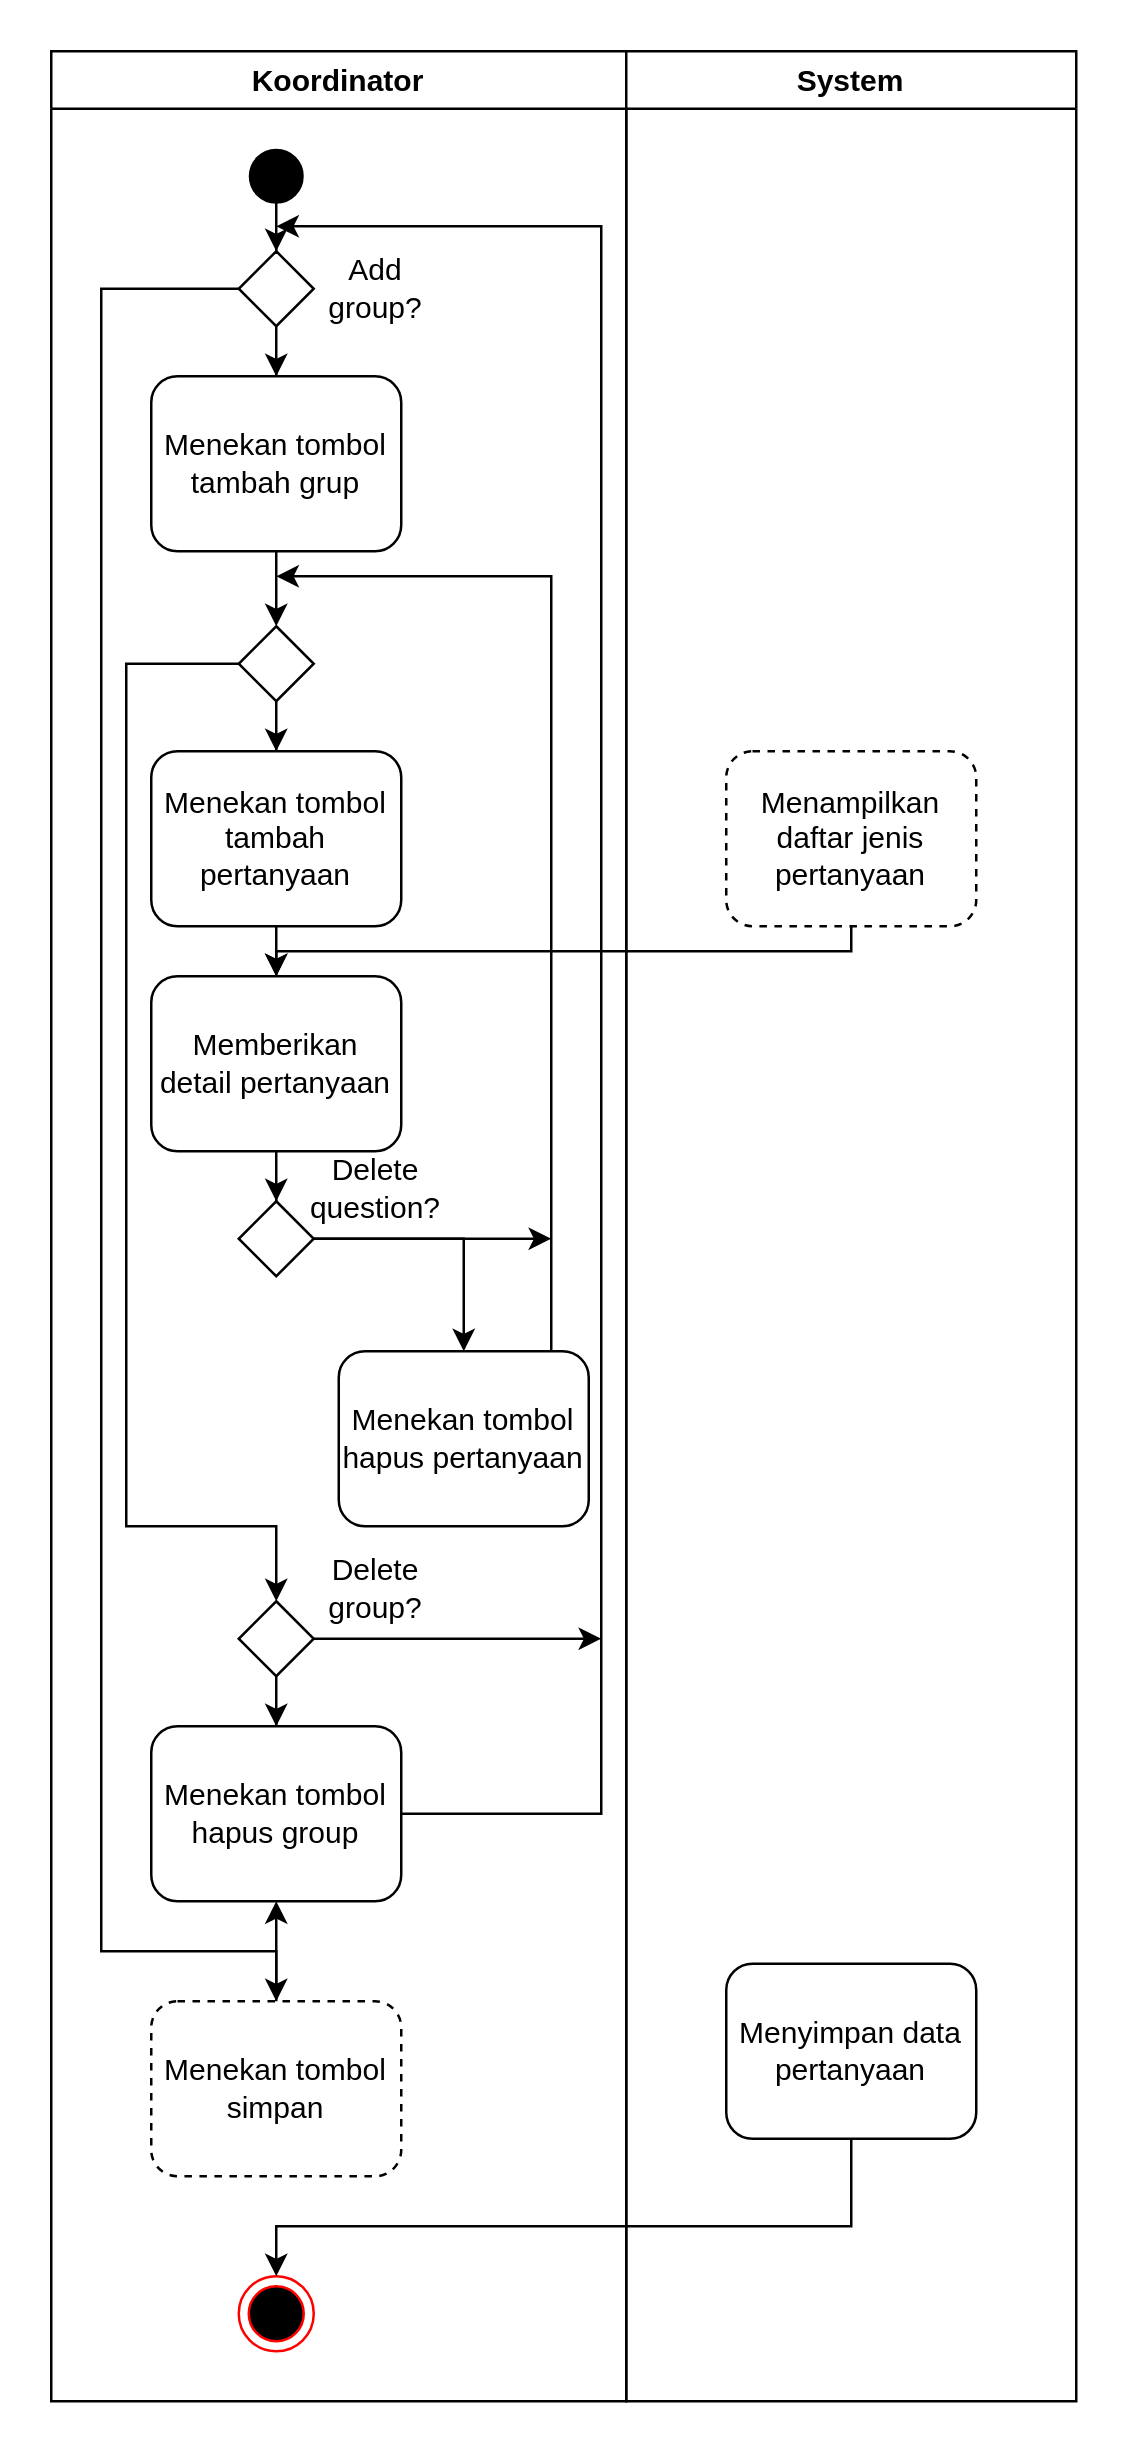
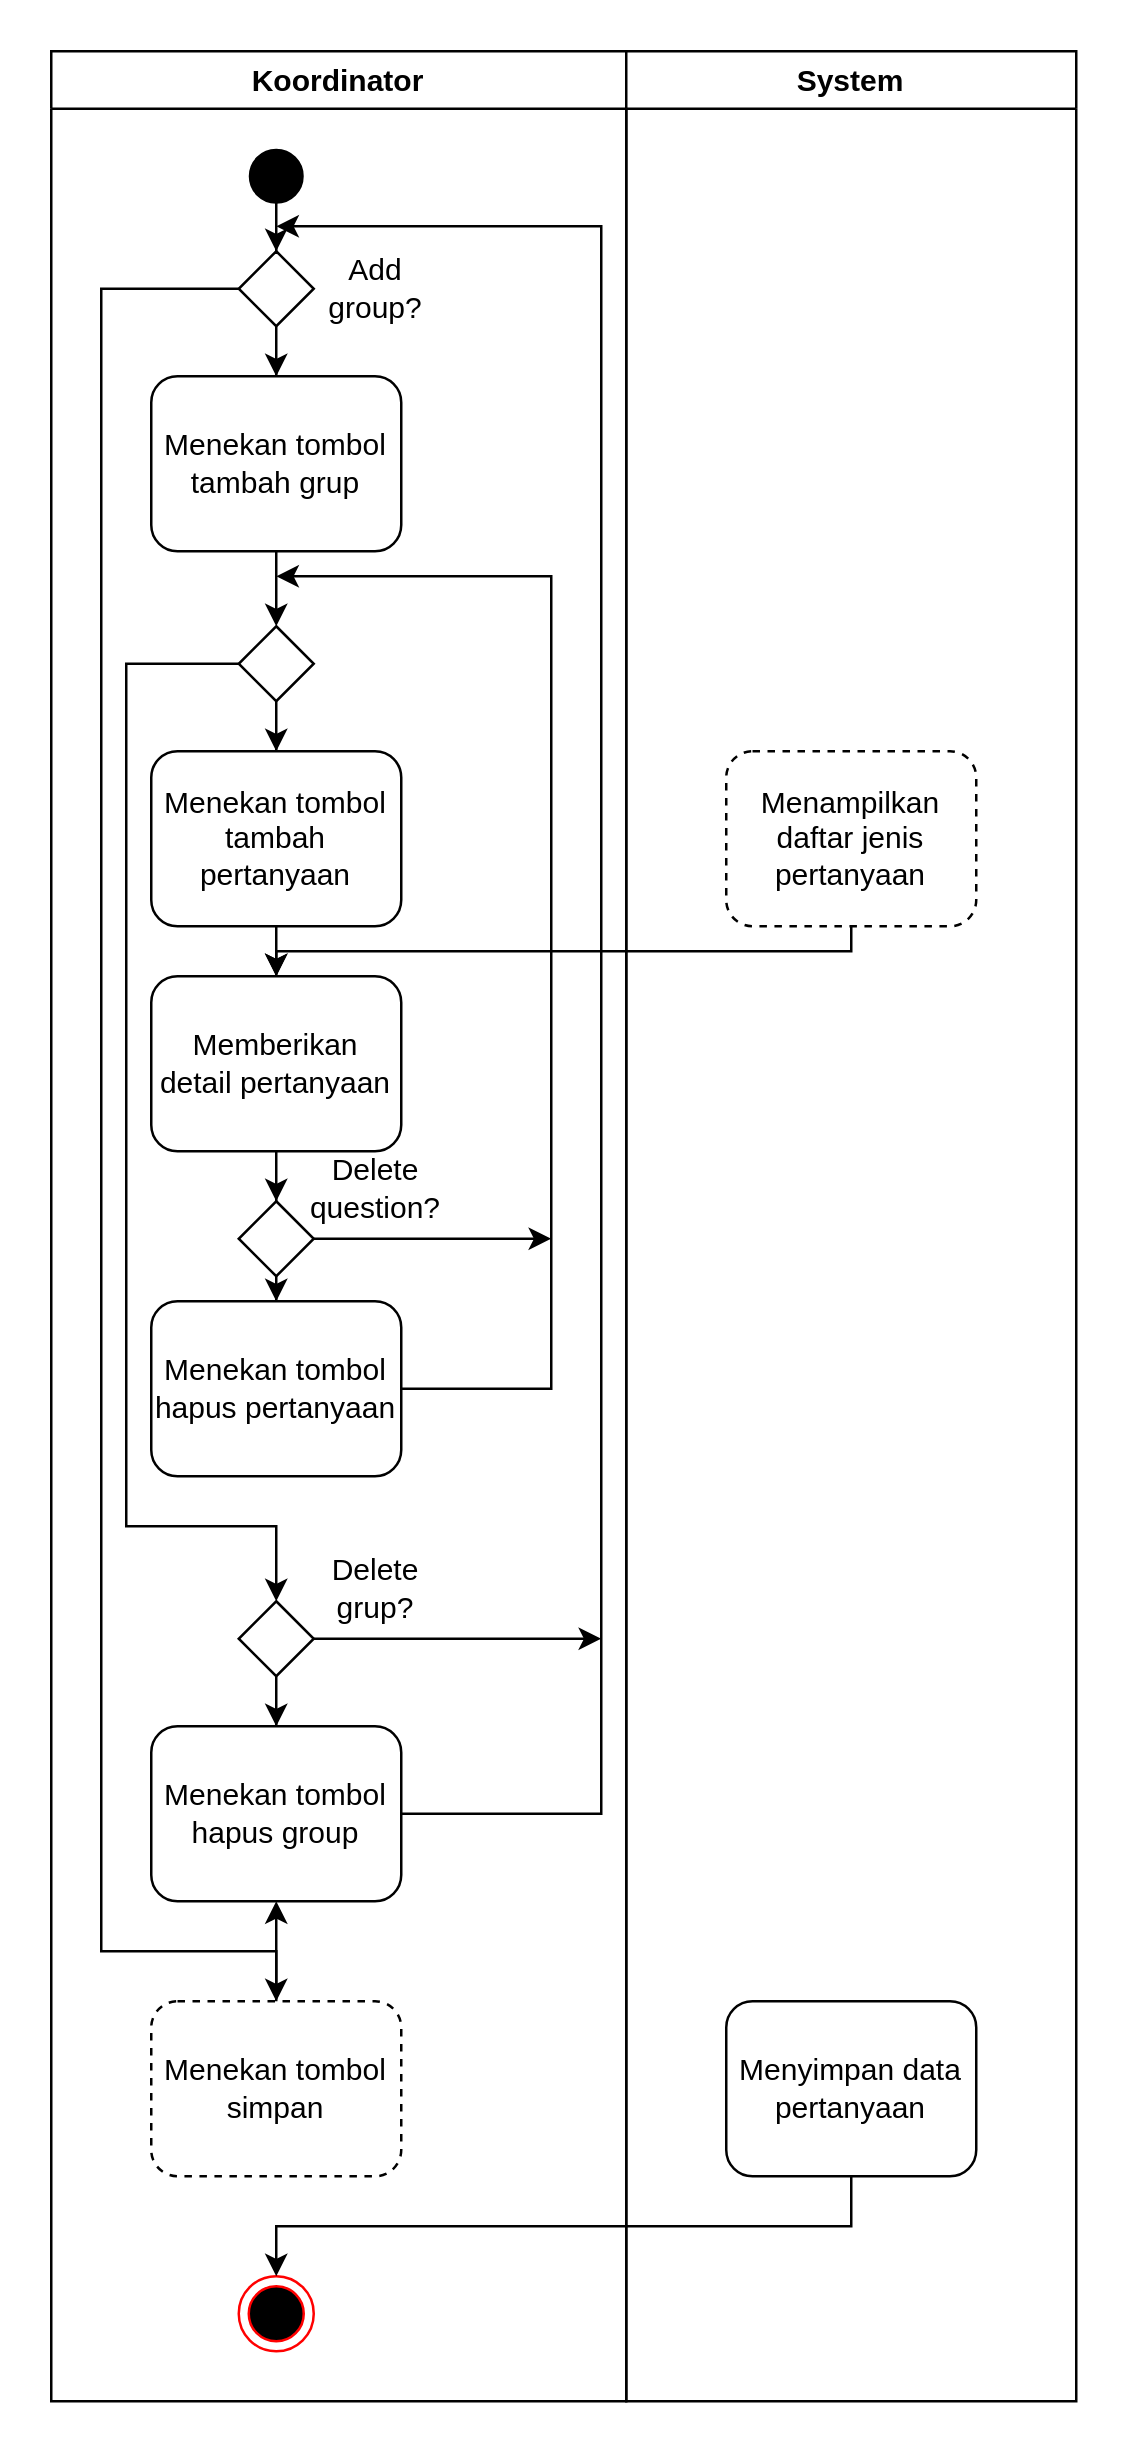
node "Menekan tombol hapus pertanyaan": moved (464, 1439) -> (276, 1389)
node "Delete group?": label "Delete group?" -> "Delete grup?"
node "Menyimpan data pertanyaan": moved (851, 2051) -> (851, 2089)
